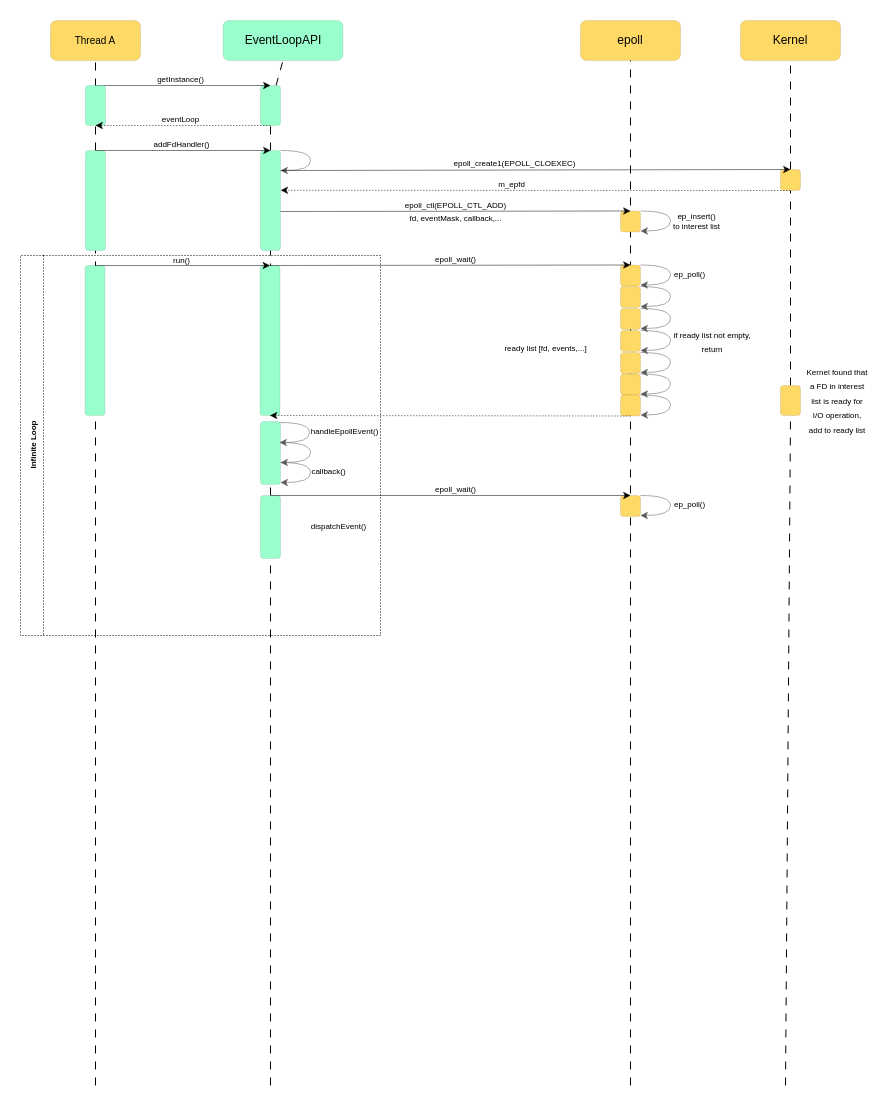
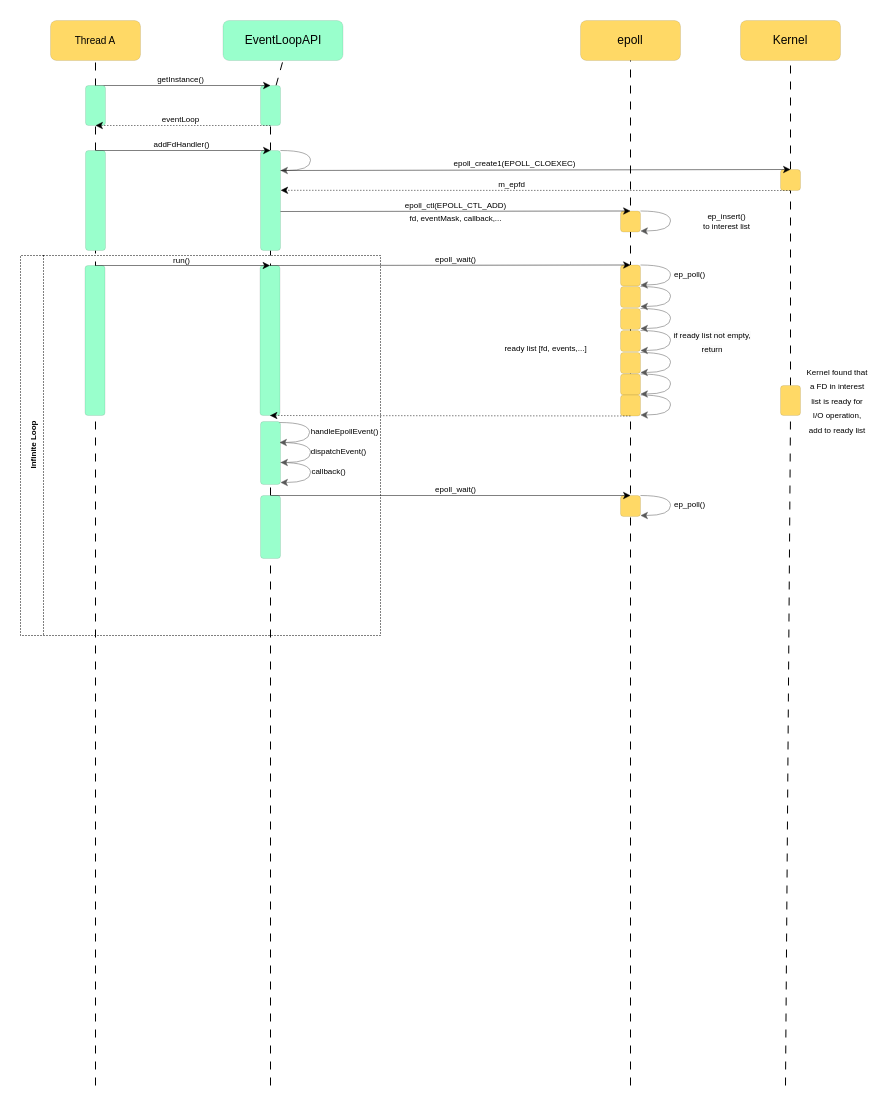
node "ep_insert() to interest list": moved (697, 222) -> (727, 222)
node "dispatchEvent()": moved (339, 527) -> (339, 452)
